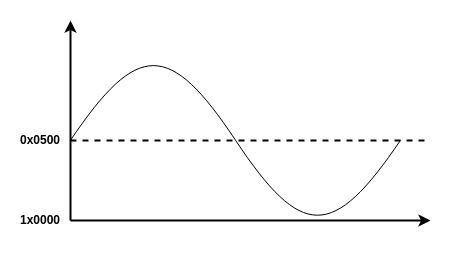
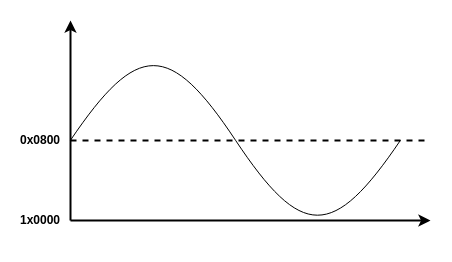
node "0x0500": label "0x0500" -> "0x0800"
